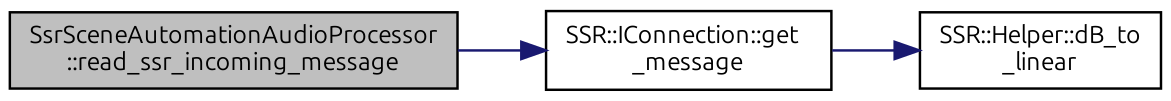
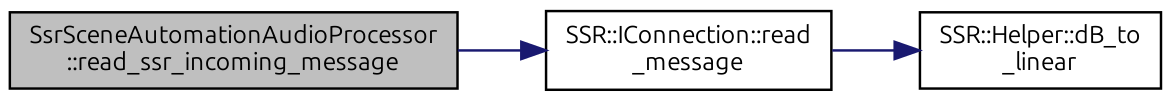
node "SSR::IConnection::get _message": label "SSR::IConnection::get _message" -> "SSR::IConnection::read _message"
